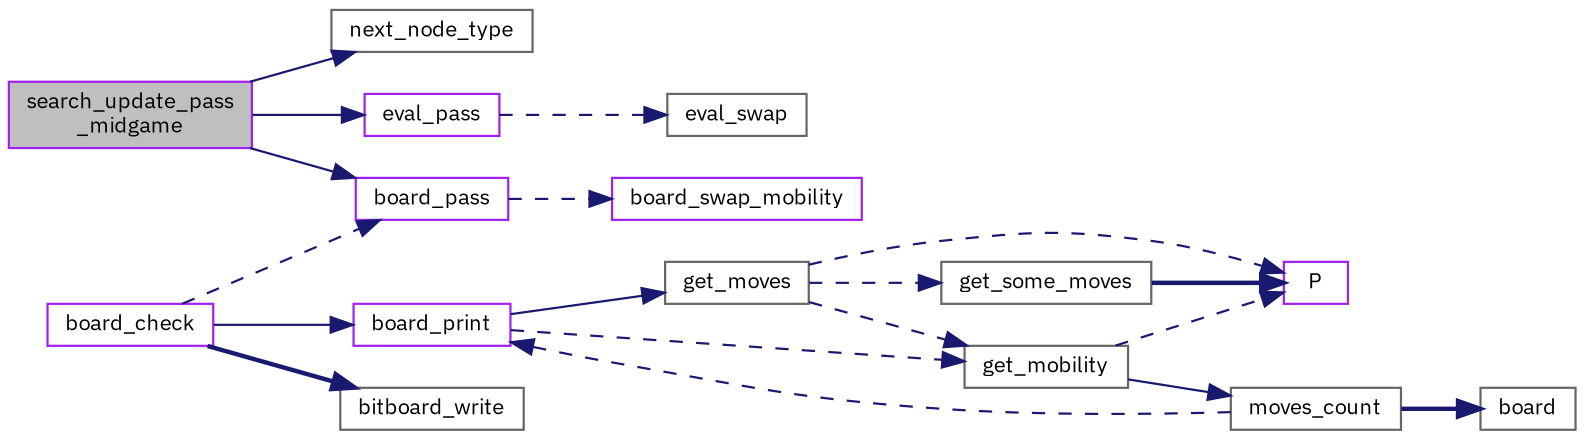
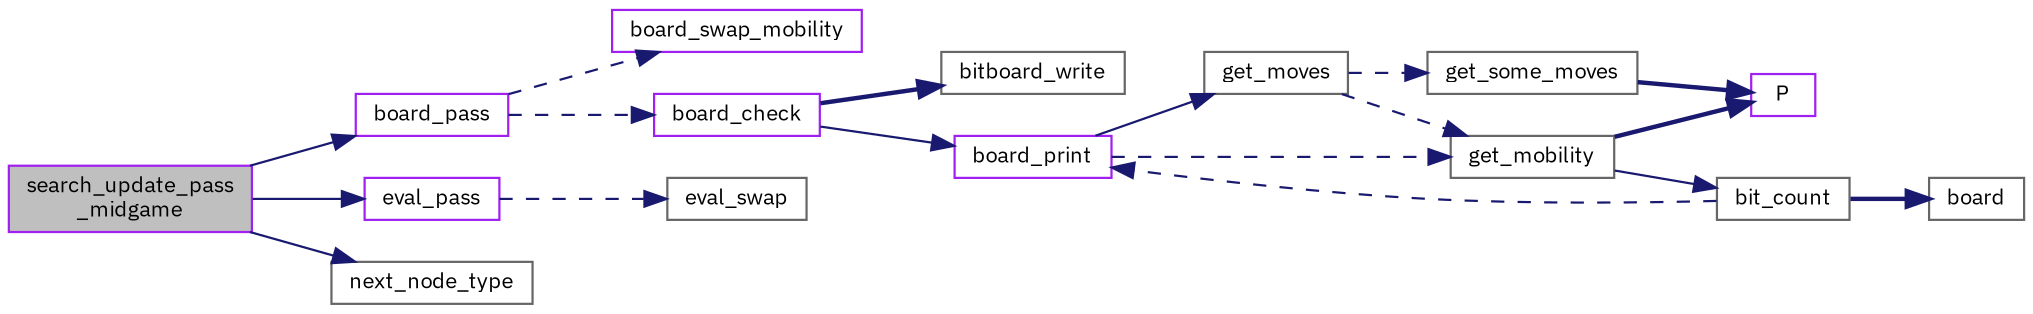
edge "get_moves" -> "P": removed
edge "board_check" -> "board_pass": reversed
edge "get_mobility" -> "P": style dashed -> bold
node "moves_count": label "moves_count" -> "bit_count"
